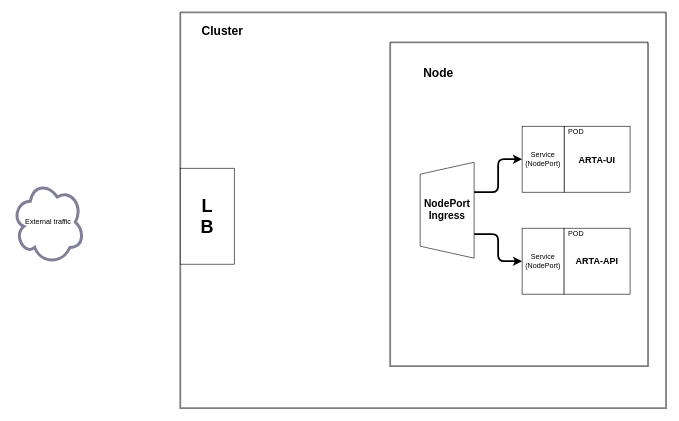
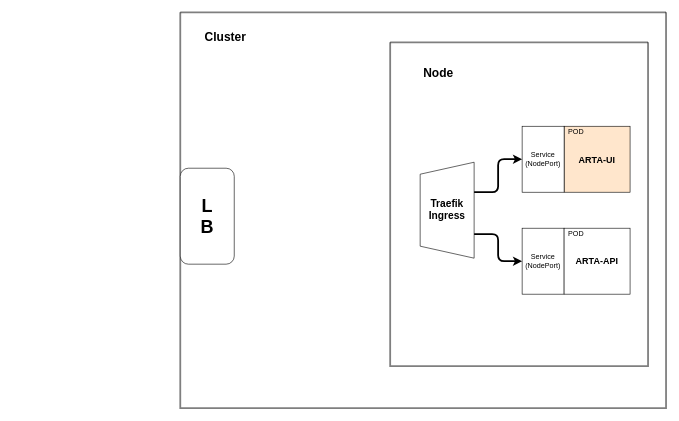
node "Cluster": moved (222, 30) -> (225, 36)
node "ARTA-UI": fillcolor #ffffff -> #ffe6cc
node "NodePort Ingress": label "NodePort Ingress" -> "Traefik Ingress"
node "L B": shape rectangle -> rounded rectangle
node "External traffic": removed
